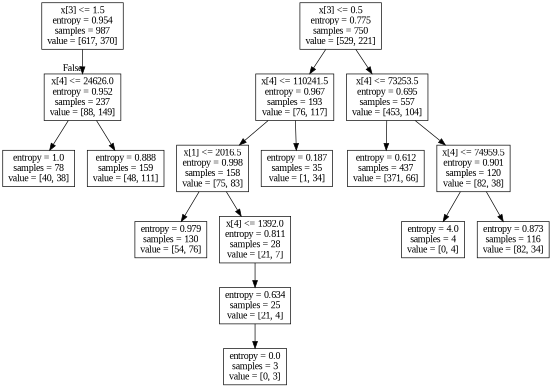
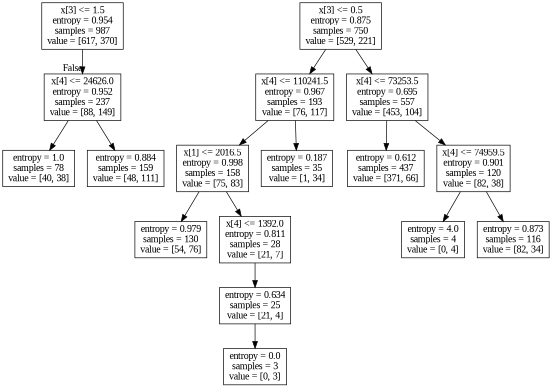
node "x[3] <= 0.5 entropy = 0.775 samples = 750 value = [529, 221]": label "x[3] <= 0.5 entropy = 0.775 samples = 750 value = [529, 221]" -> "x[3] <= 0.5 entropy = 0.875 samples = 750 value = [529, 221]"
node "entropy = 0.888 samples = 159 value = [48, 111]": label "entropy = 0.888 samples = 159 value = [48, 111]" -> "entropy = 0.884 samples = 159 value = [48, 111]"
